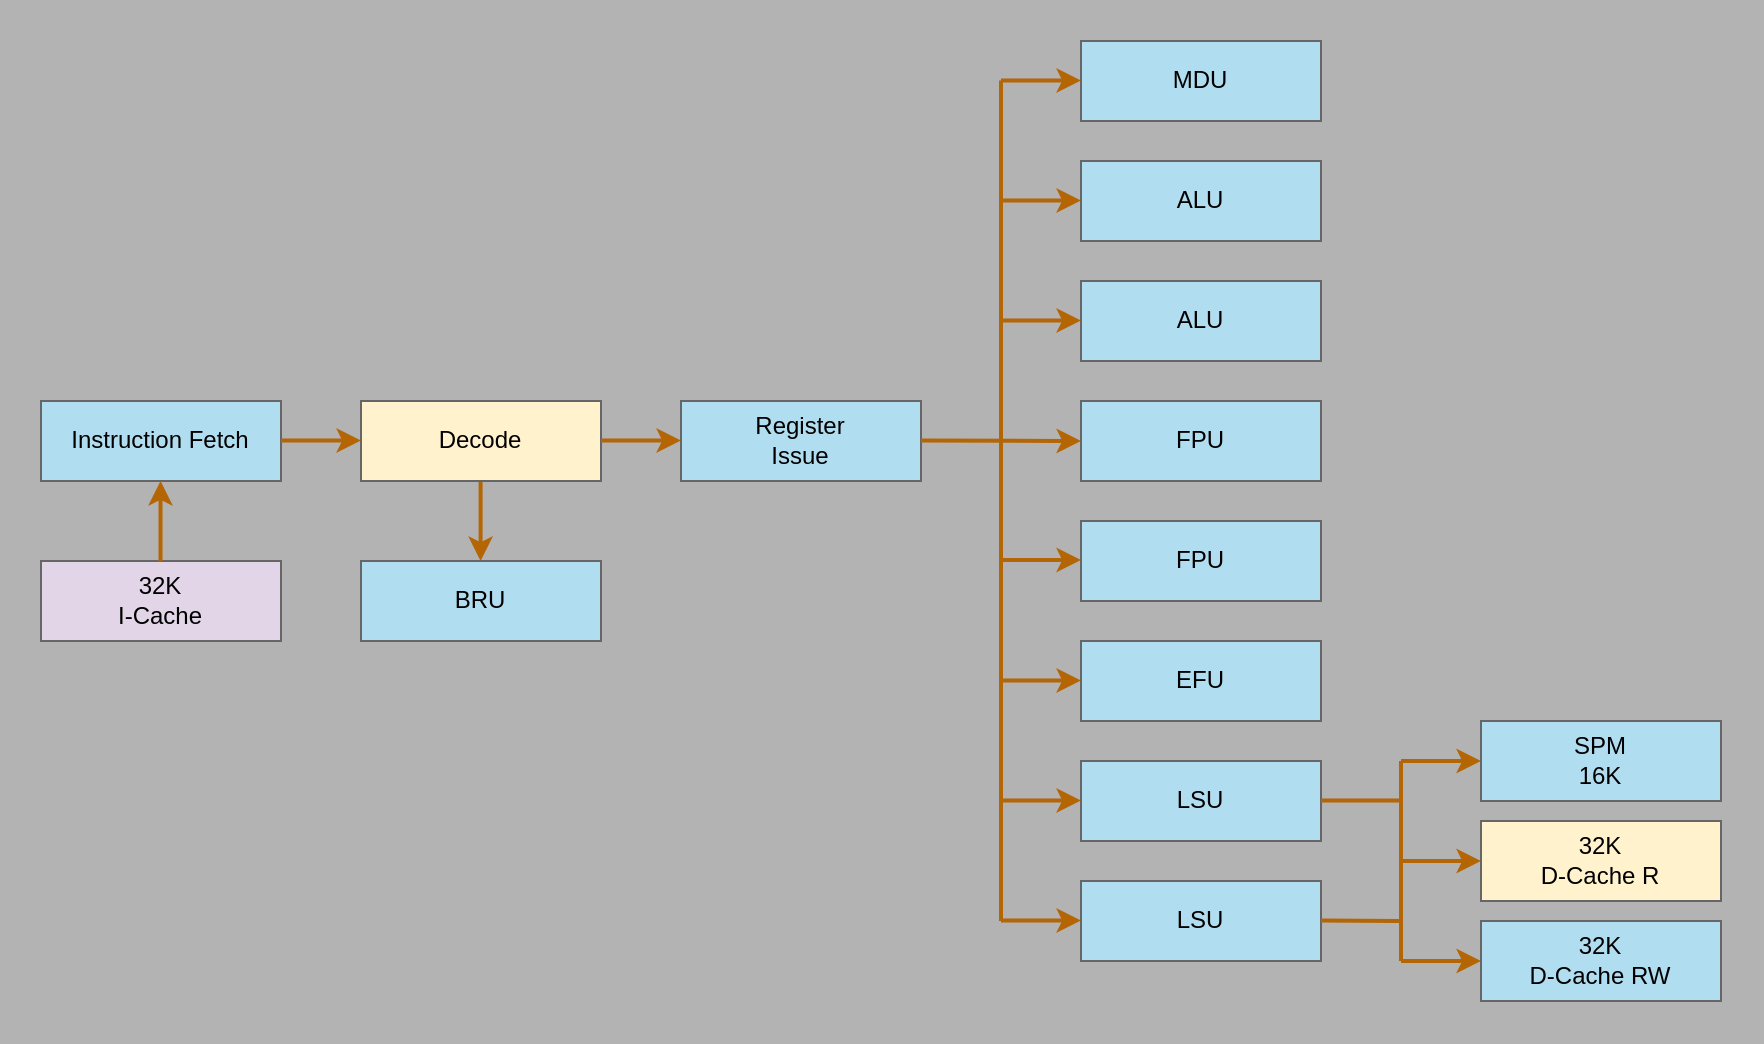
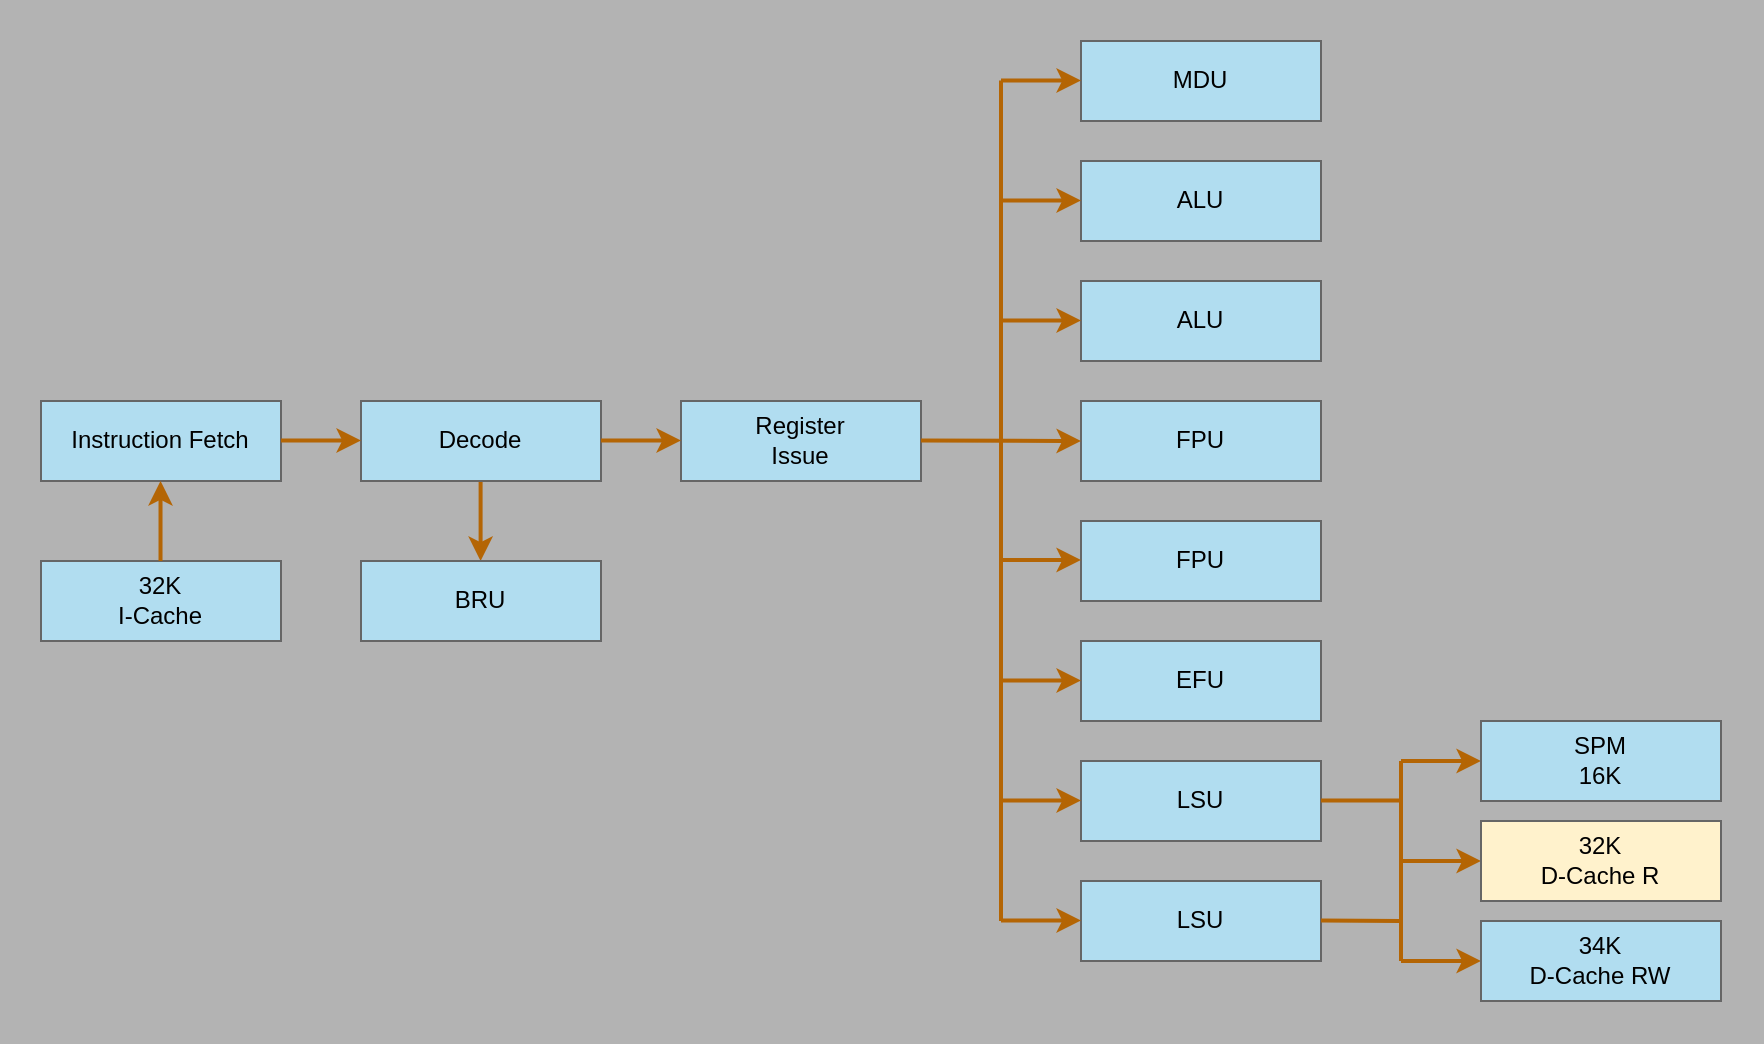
node "Decode": fillcolor #fff2cc -> #b1ddf0
node "32K I-Cache": fillcolor #e1d5e7 -> #b1ddf0
node "32K D-Cache RW": label "32K D-Cache RW" -> "34K D-Cache RW"
